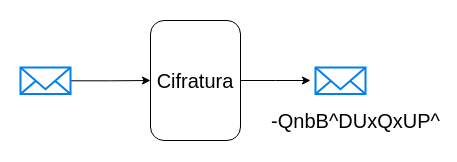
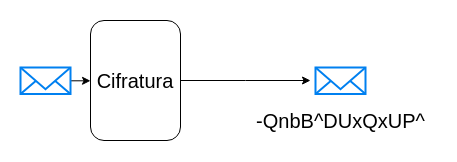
node "Cifratura": moved (196, 81) -> (136, 81)
node "-QnbB^DUxQxUP^": moved (356, 121) -> (341, 121)
